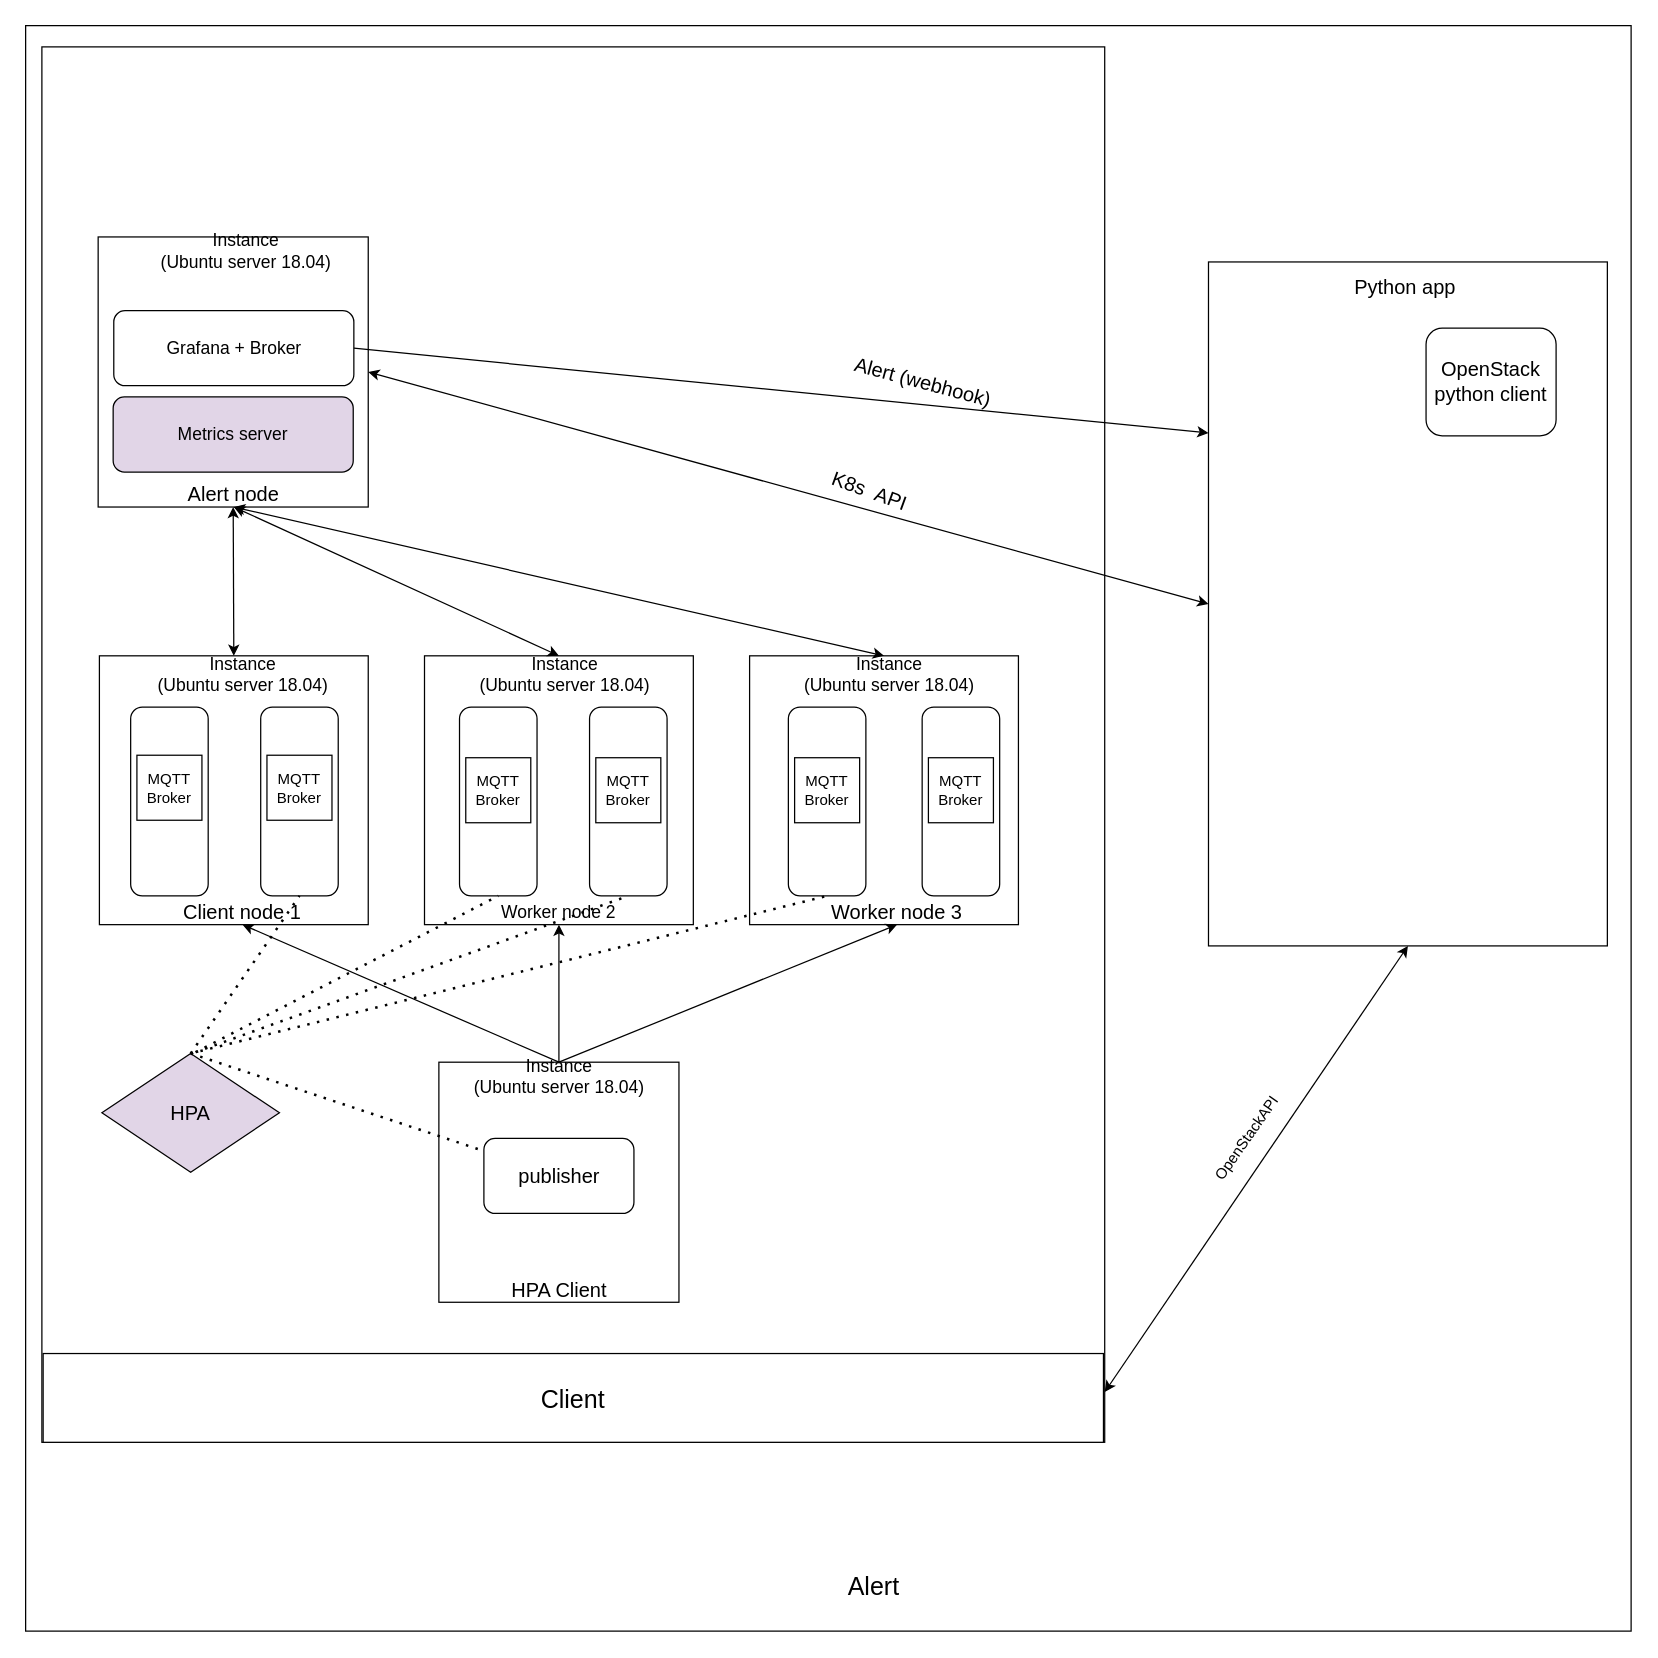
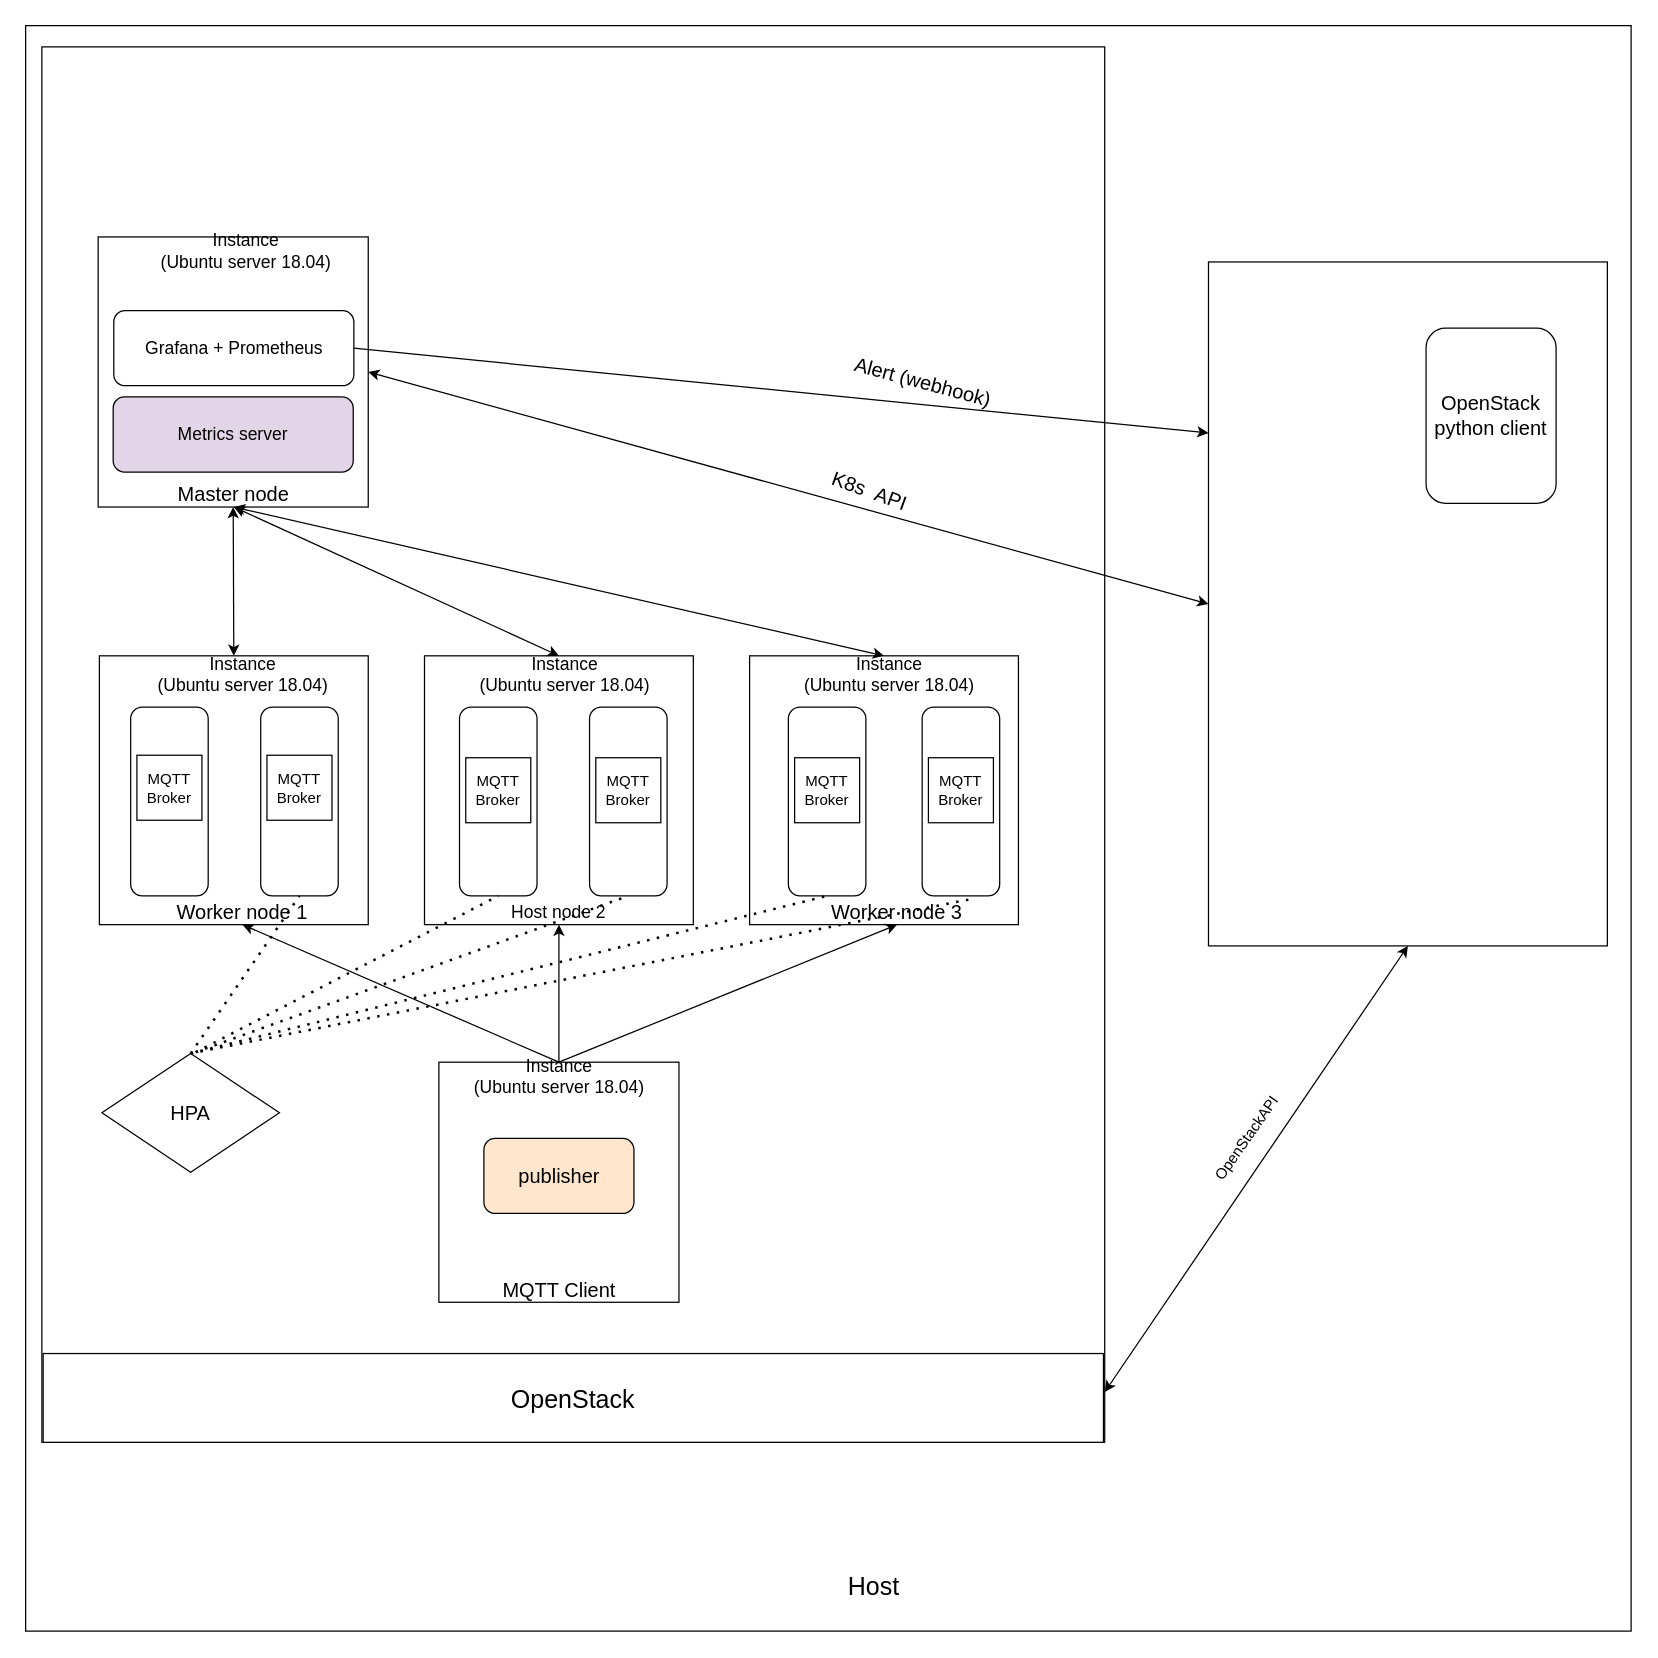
node "Python app": removed
node "Grafana + Broker": label "Grafana + Broker" -> "Grafana + Prometheus"
node "OpenStack python client": size 130x108 -> 130x175
node "Alert node": label "Alert node" -> "Master node"
node "Client node 1": label "Client node 1" -> "Worker node 1"
node "Worker node 2": label "Worker node 2" -> "Host node 2"
edge "HPA" -- "publisher": now "HPA" -- "Worker node 3"
node "HPA": fillcolor #e1d5e7 -> #ffffff
node "publisher": fillcolor #ffffff -> #ffe6cc
node "HPA Client": label "HPA Client" -> "MQTT Client"
node "Client": label "Client" -> "OpenStack"
node "Alert": label "Alert" -> "Host"
